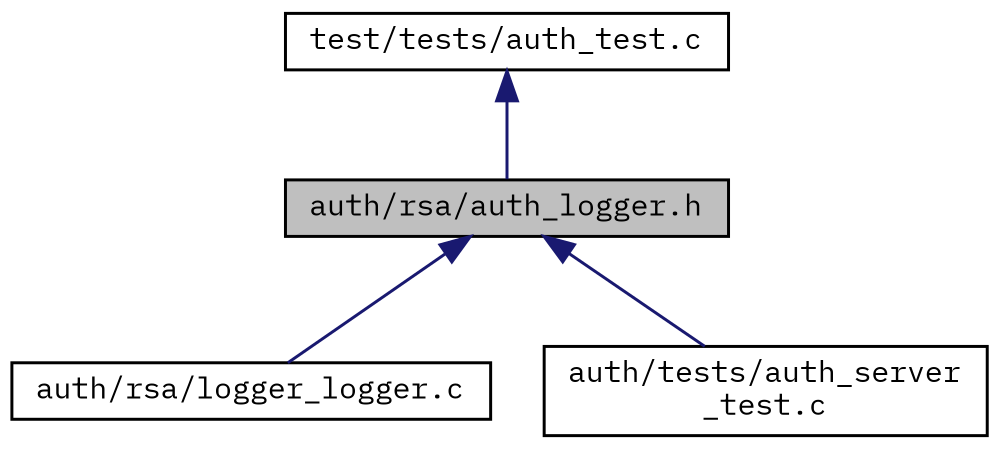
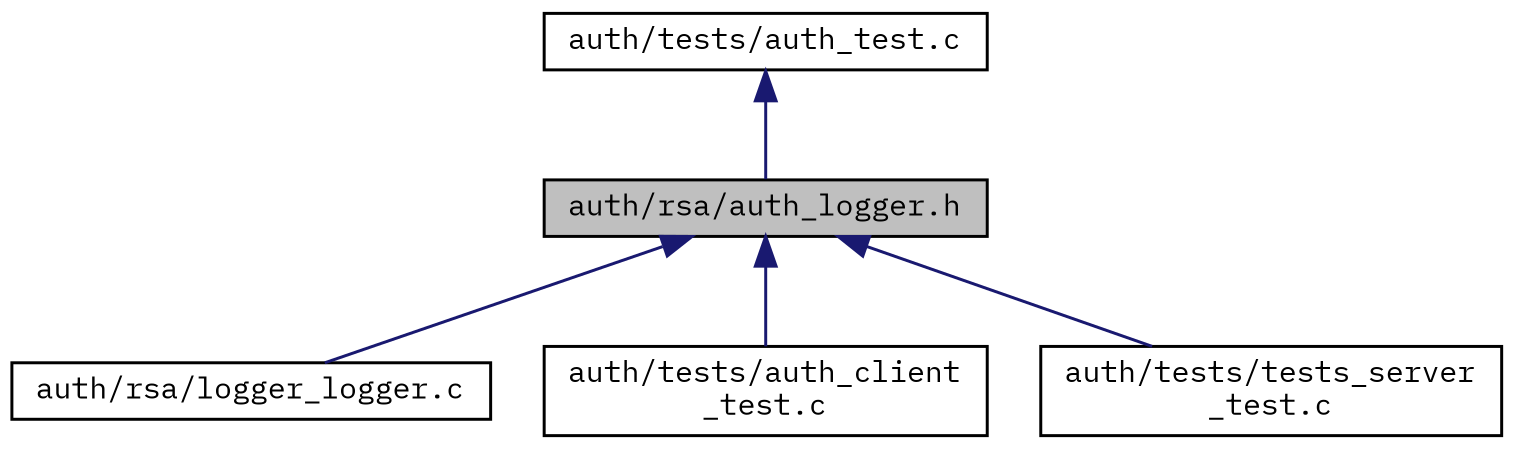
node "test/tests/auth_test.c": label "test/tests/auth_test.c" -> "auth/tests/auth_test.c"
node "auth/tests/auth_client _test.c": added
node "auth/tests/auth_server _test.c": label "auth/tests/auth_server _test.c" -> "auth/tests/tests_server _test.c"
